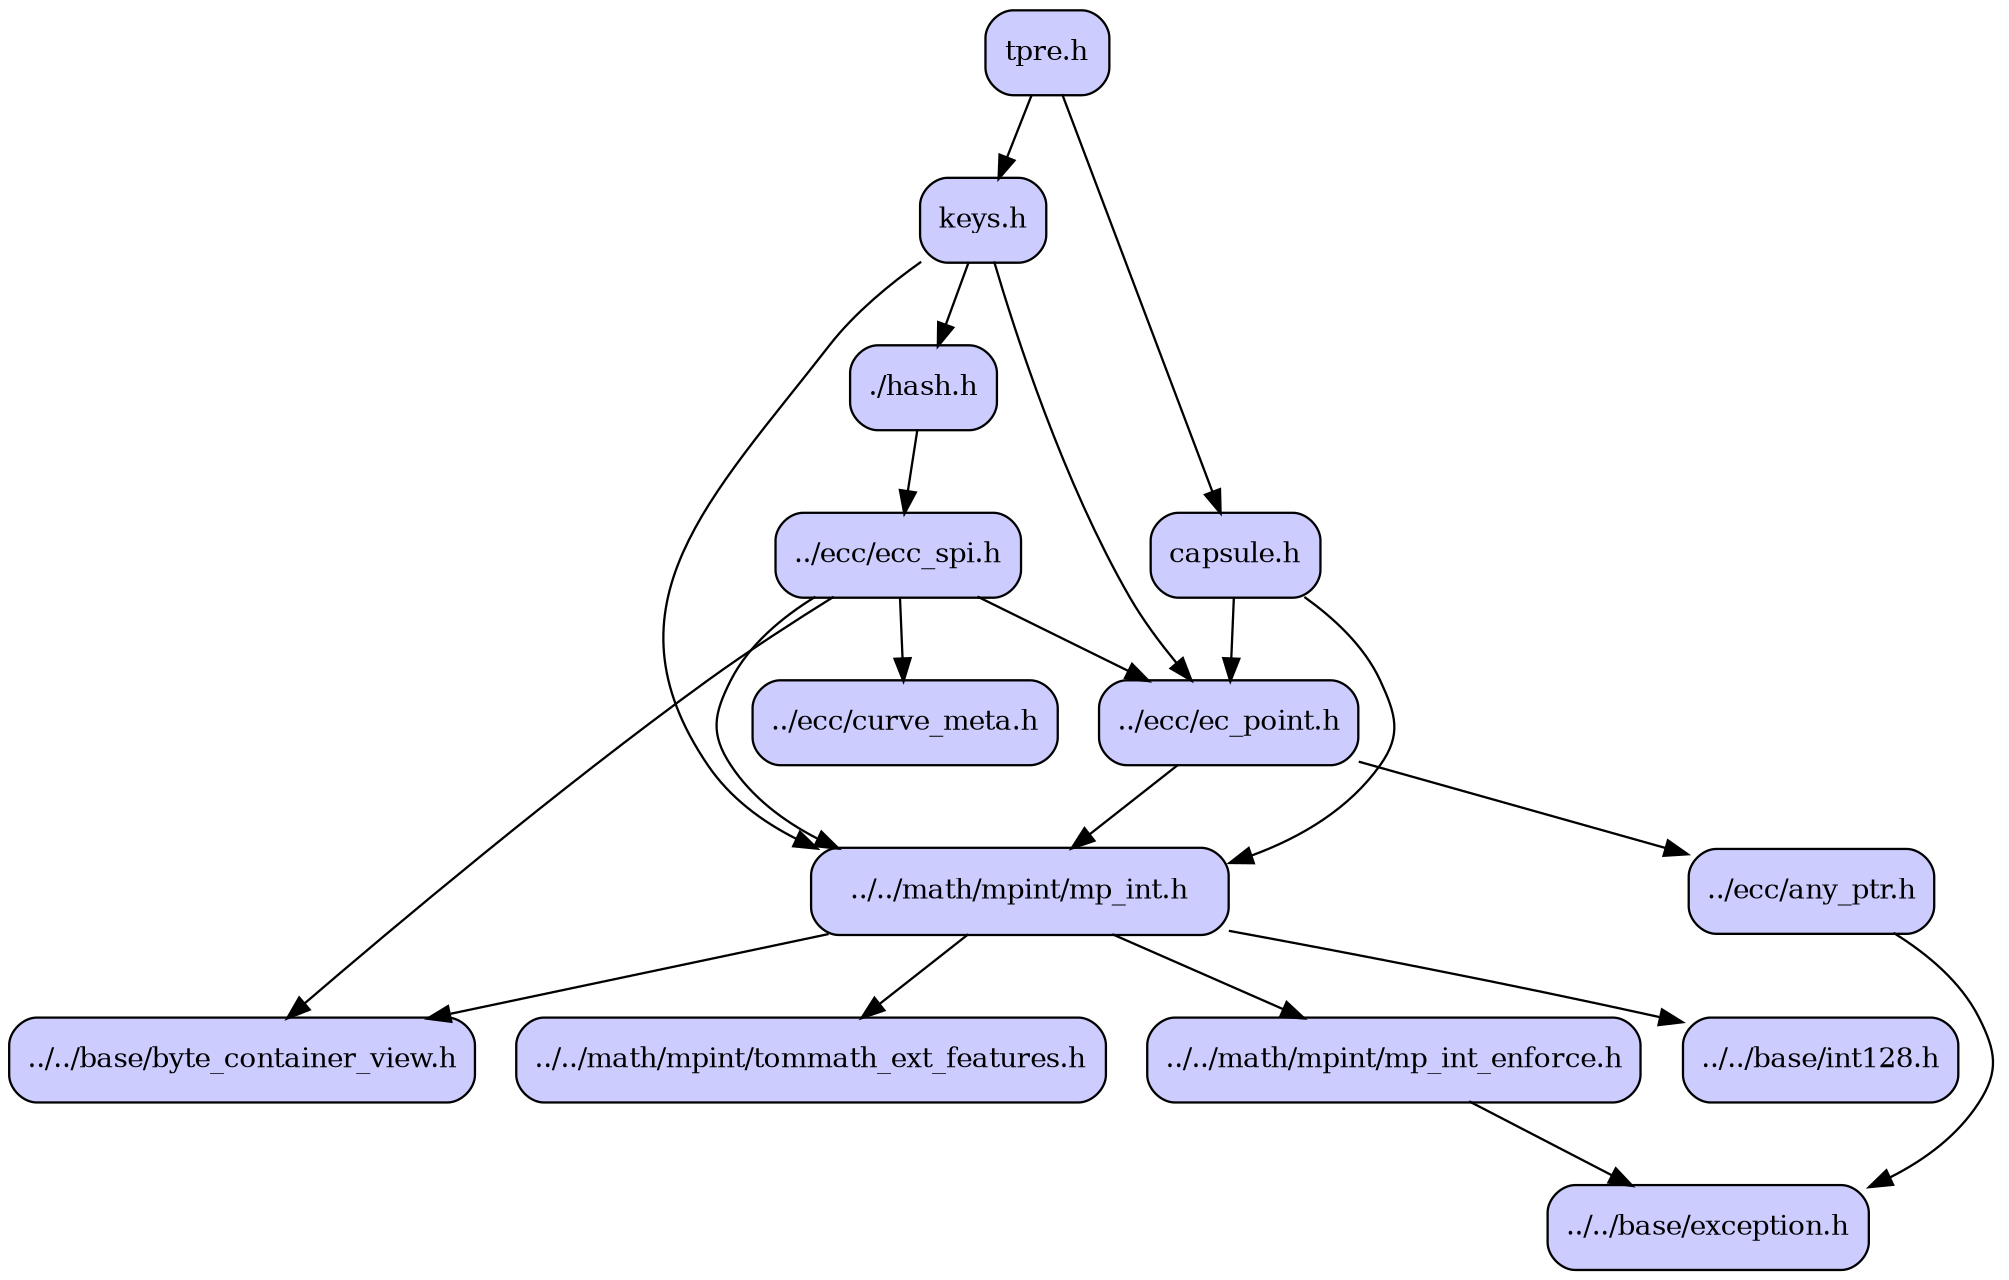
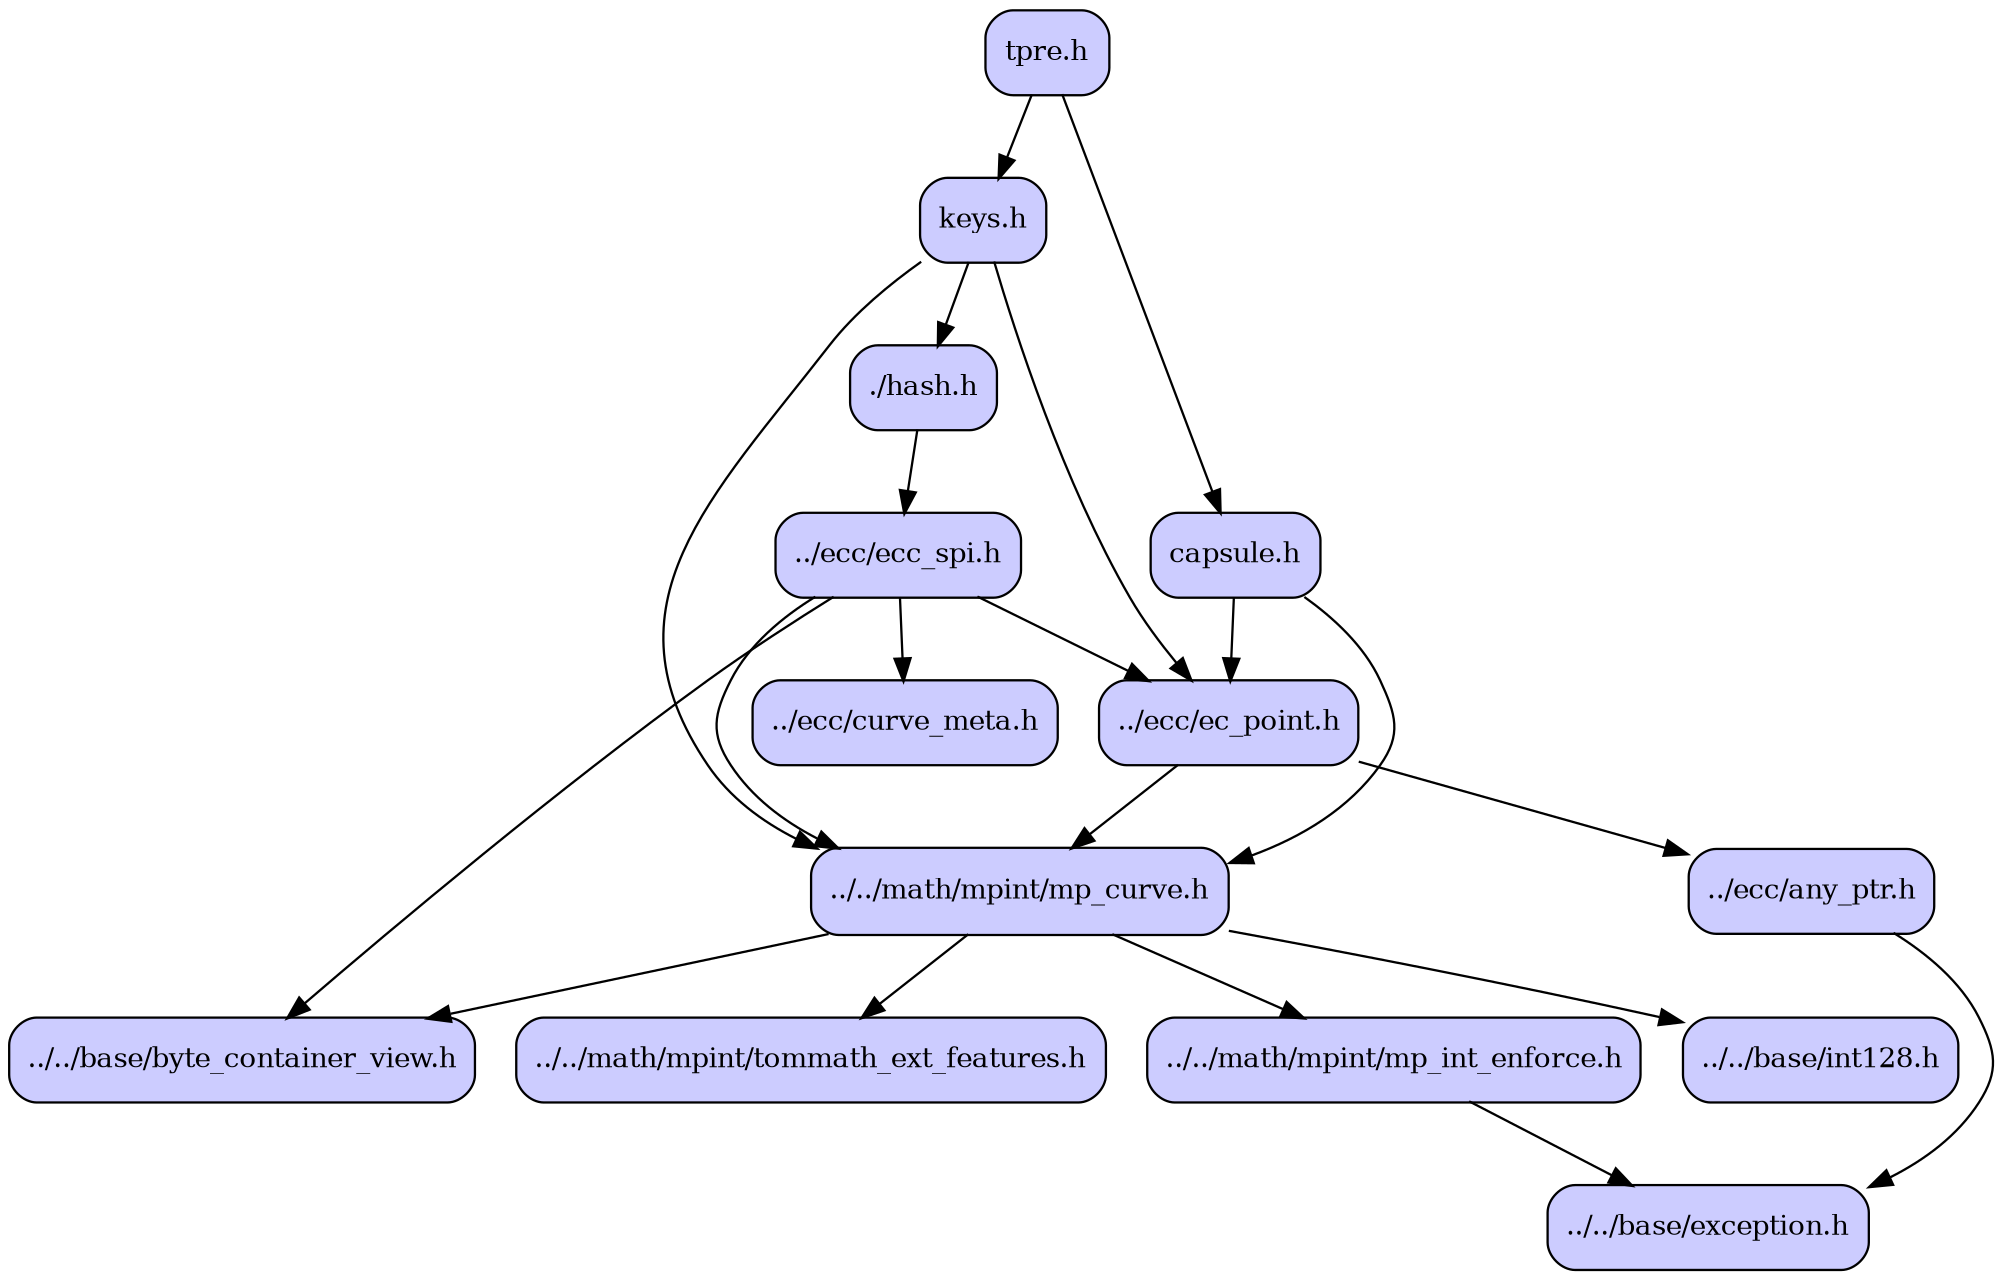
node "../../math/mpint/mp_int.h": label "../../math/mpint/mp_int.h" -> "../../math/mpint/mp_curve.h"
